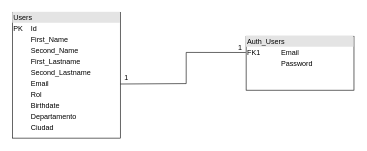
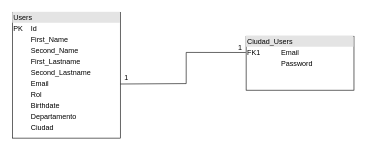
node "Auth_Users FK1 Email Password": label "Auth_Users FK1 Email Password" -> "Ciudad_Users FK1 Email Password"
